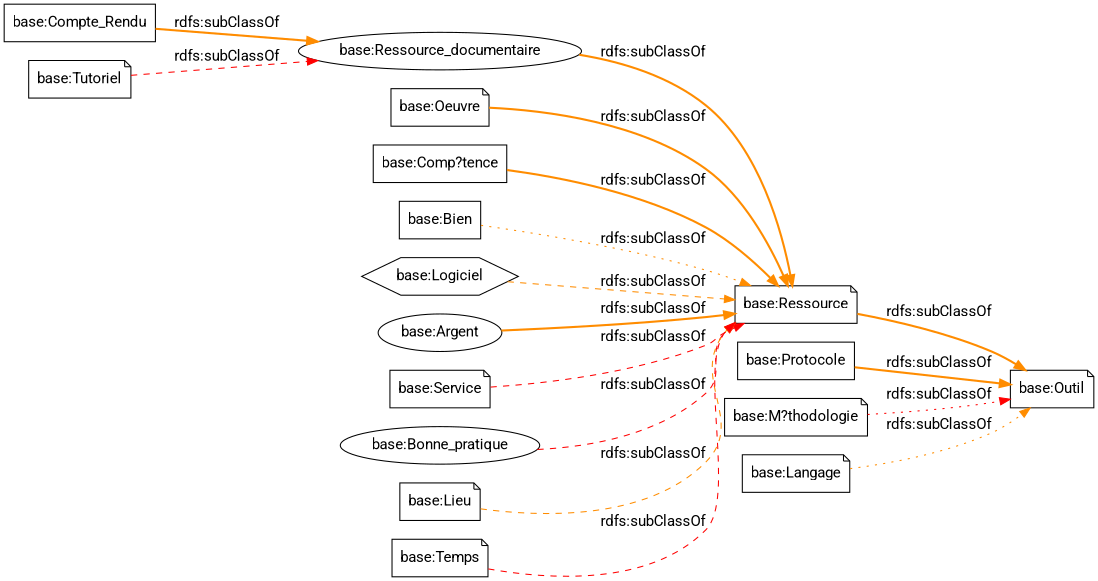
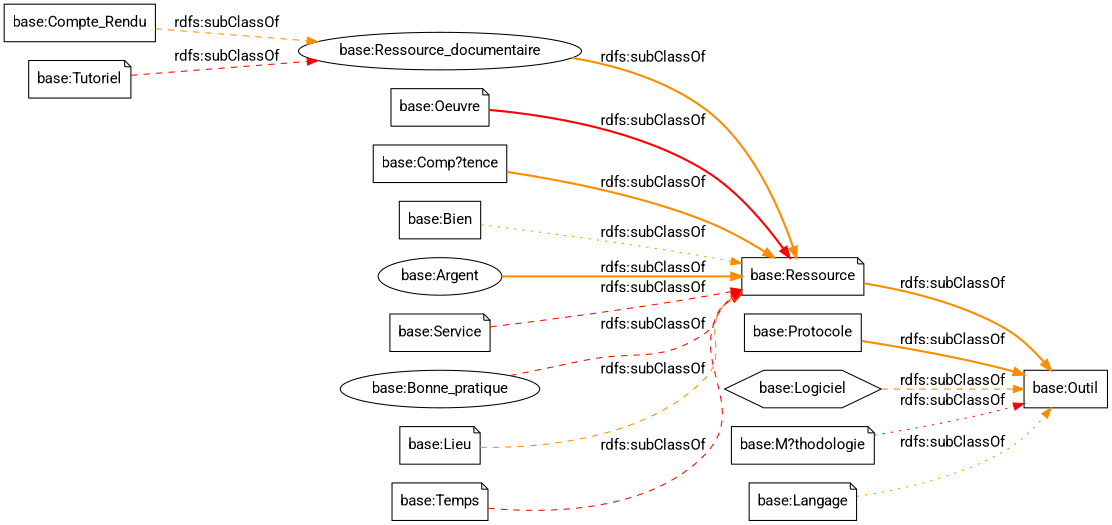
edge "base:Compte_Rendu" -> "base:Ressource_documentaire": style bold -> dashed
edge "base:Oeuvre" -> "base:Ressource": color darkorange -> red
edge "base:Logiciel" -> "base:Ressource": now "base:Logiciel" -> "base:Outil"
node "base:Outil": shape note -> box
